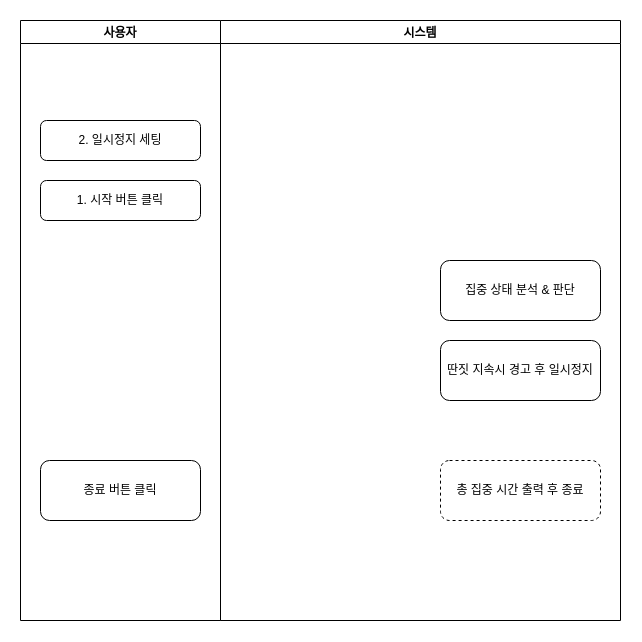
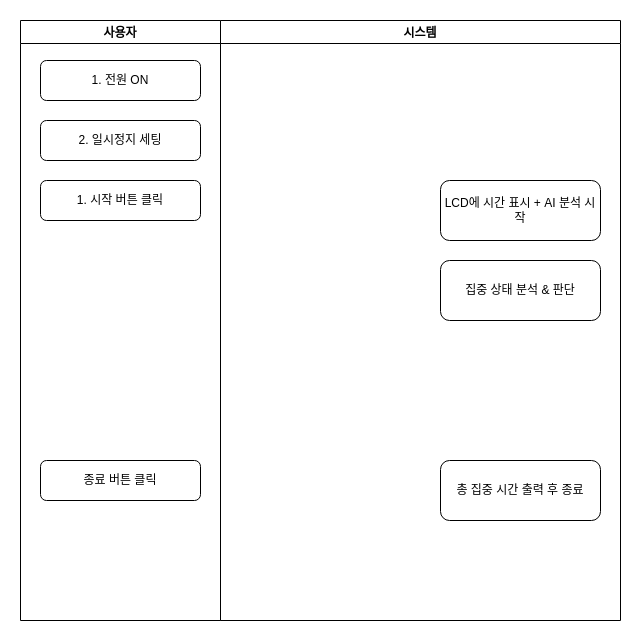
node "1. 전원 ON": added
node "LCD에 시간 표시 + AI 분석 시작": added
node "딴짓 지속시 경고 후 일시정지": removed
node "종료 버튼 클릭": size 160x60 -> 160x40
node "총 집중 시간 출력 후 종료": style dashed -> solid
